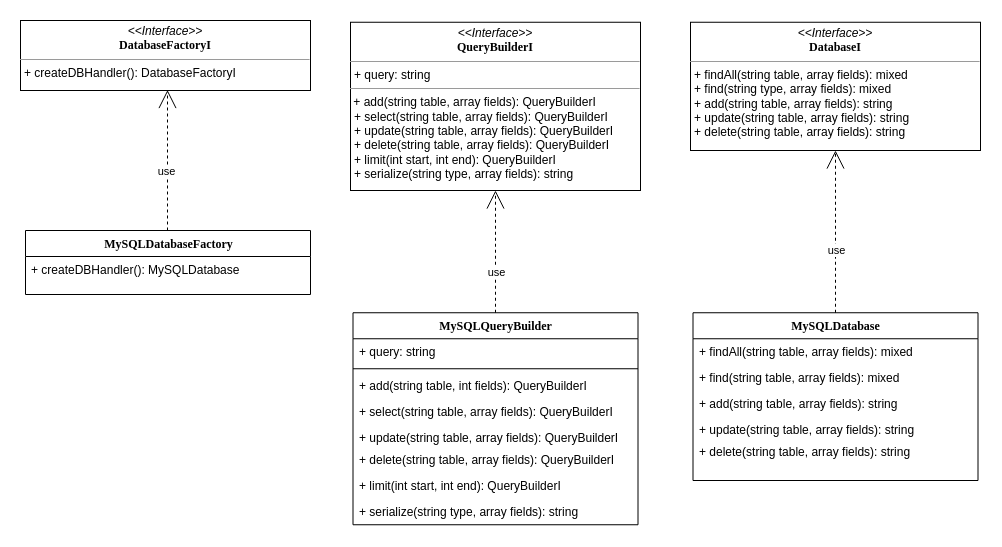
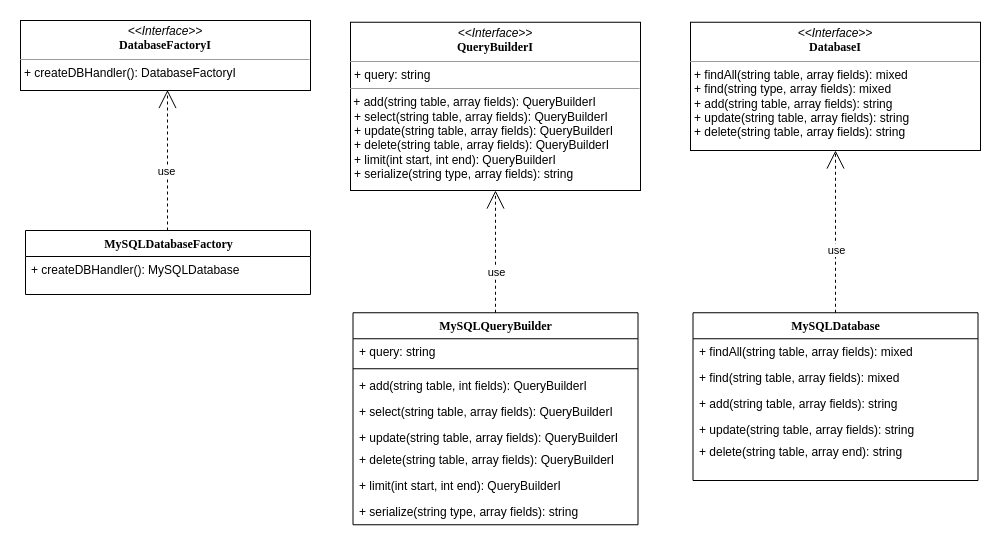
node "+ delete(string table, array fields): string": label "+ delete(string table, array fields): string" -> "+ delete(string table, array end): string"
